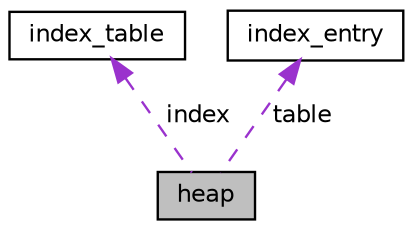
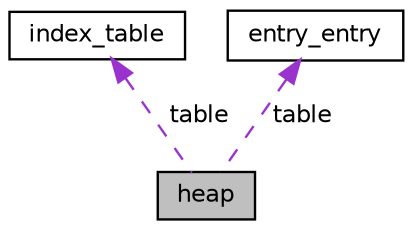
node "index_entry": label "index_entry" -> "entry_entry"
edge "heap" -> "index_table": label " index" -> " table"
